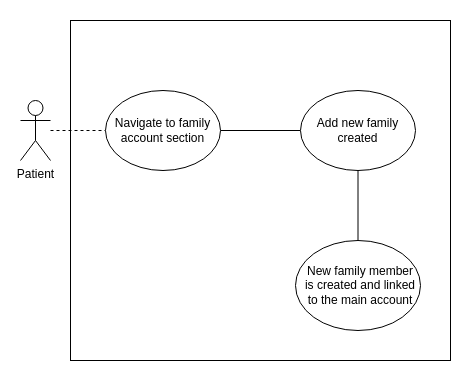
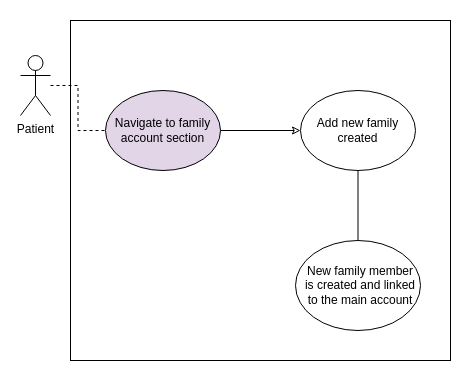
node "Patient": moved (36, 131) -> (36, 86)
node "Navigate to family account section": fillcolor #ffffff -> #e1d5e7
edge "Navigate to family account section" -- "Add new family created": arrowhead none -> classic
